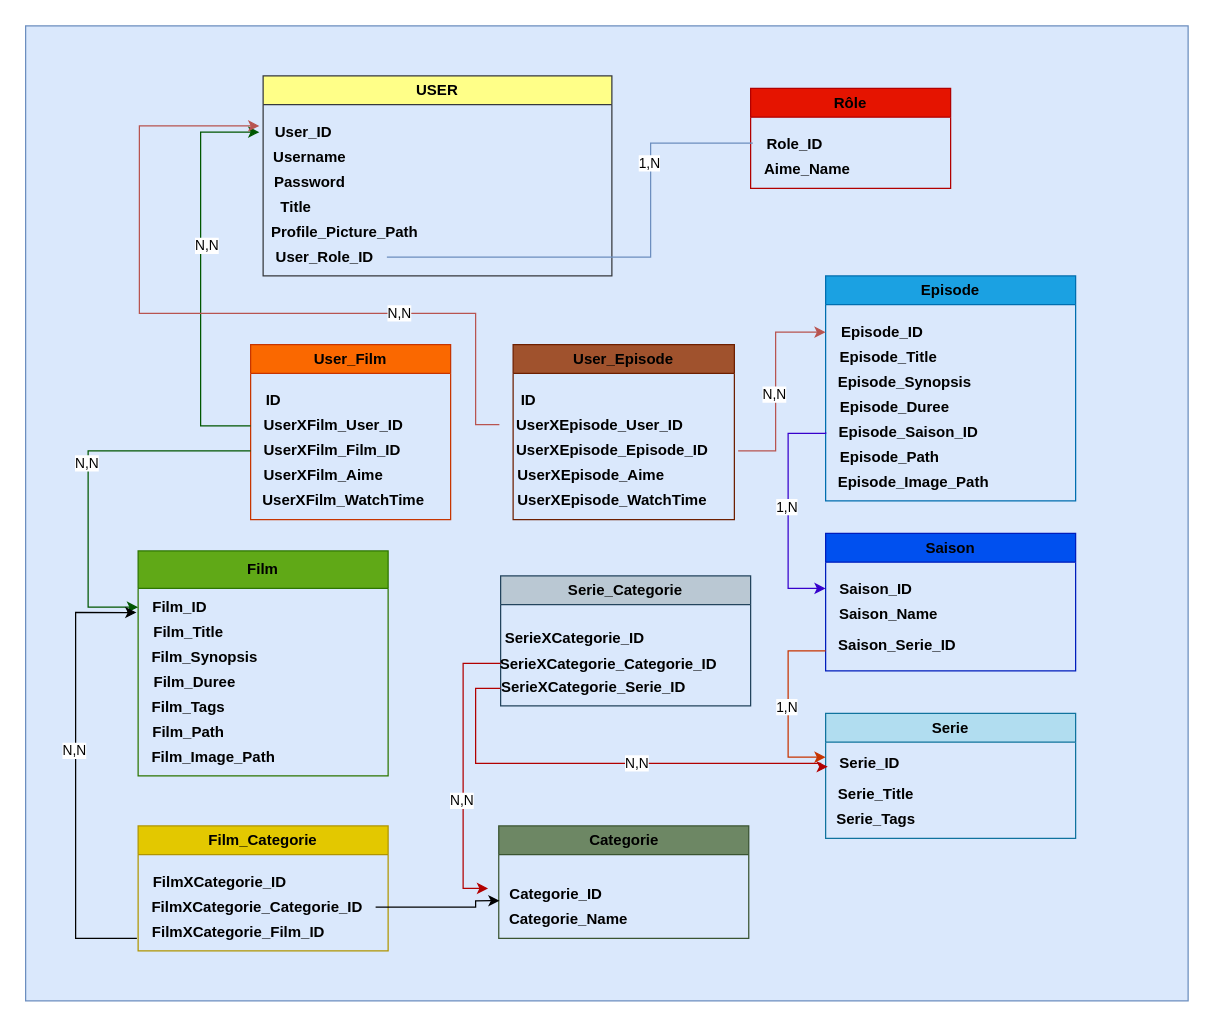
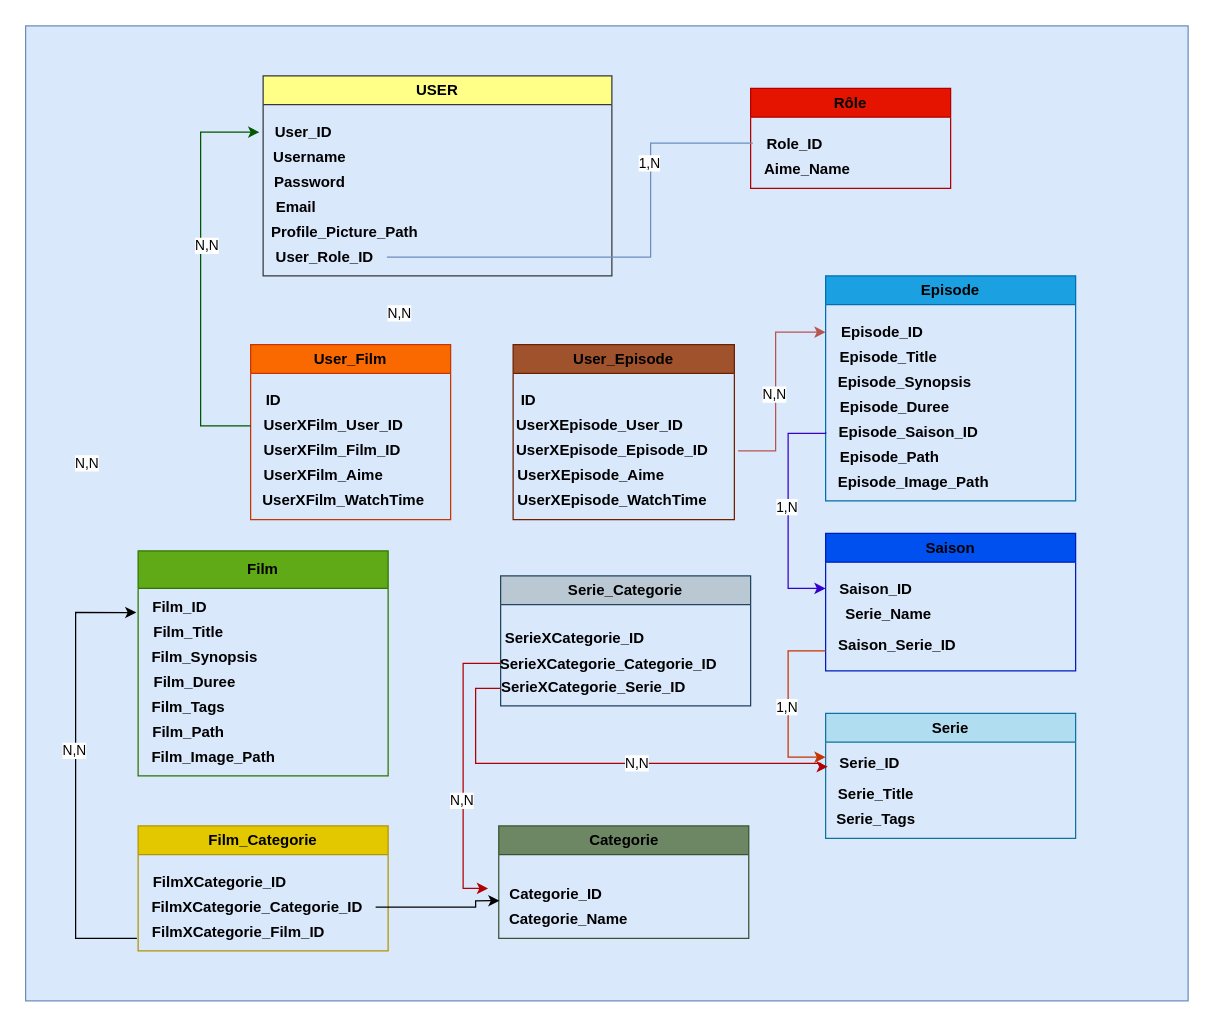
node "Title": label "Title" -> "Email"
edge "UserXEpisode_User_ID" -> "User_ID": removed
edge "UserXFilm_Film_ID" -> "Film": removed
node "Saison_Name": label "Saison_Name" -> "Serie_Name"
